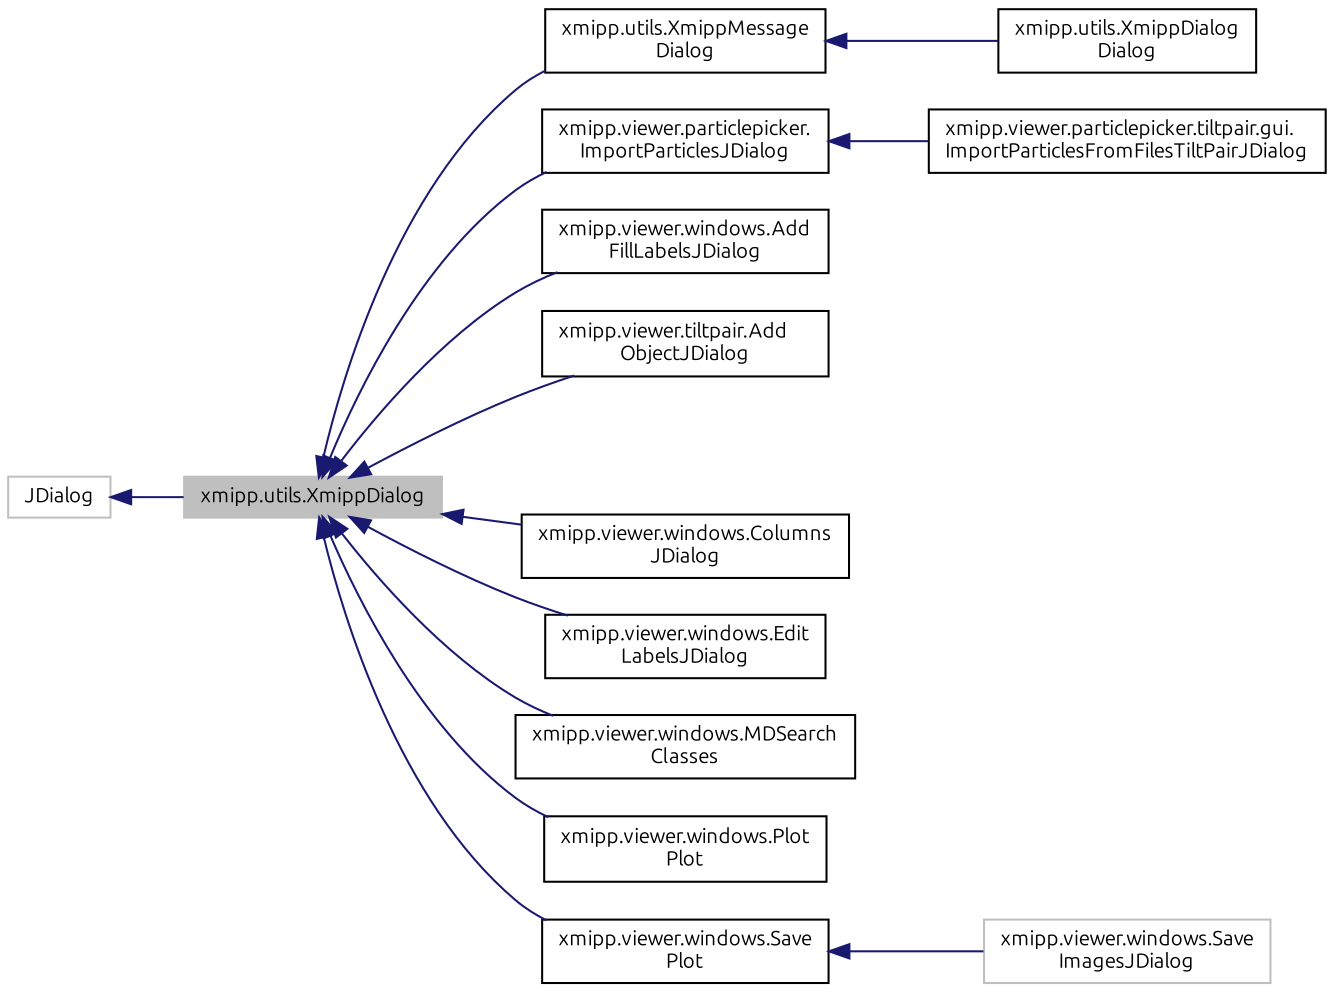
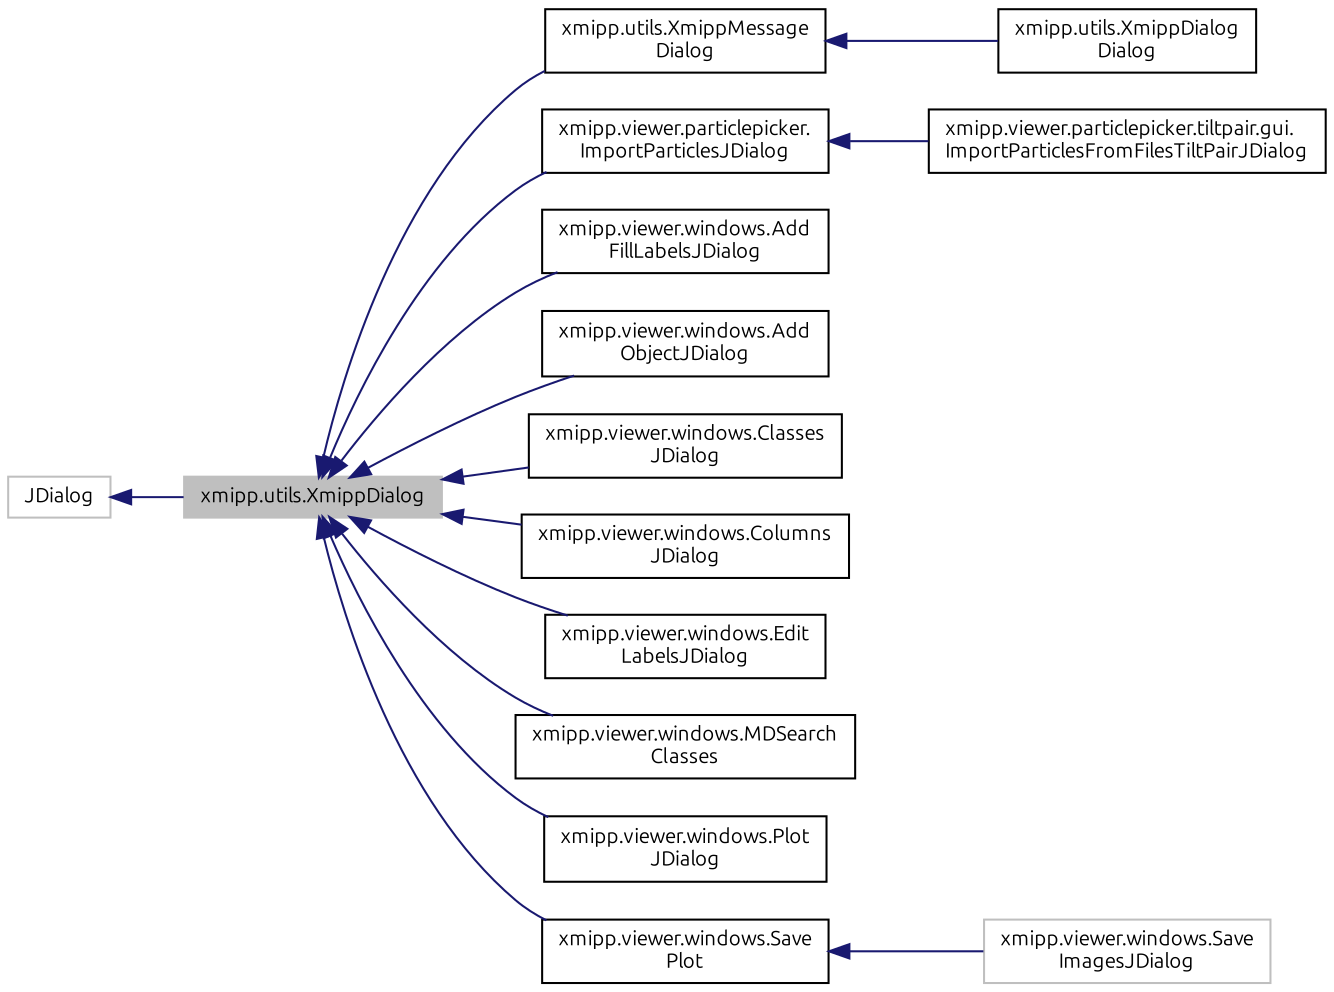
node "xmipp.viewer.tiltpair.Add ObjectJDialog": label "xmipp.viewer.tiltpair.Add ObjectJDialog" -> "xmipp.viewer.windows.Add ObjectJDialog"
node "xmipp.viewer.windows.Classes JDialog": added
node "xmipp.viewer.windows.Plot Plot": label "xmipp.viewer.windows.Plot Plot" -> "xmipp.viewer.windows.Plot JDialog"
